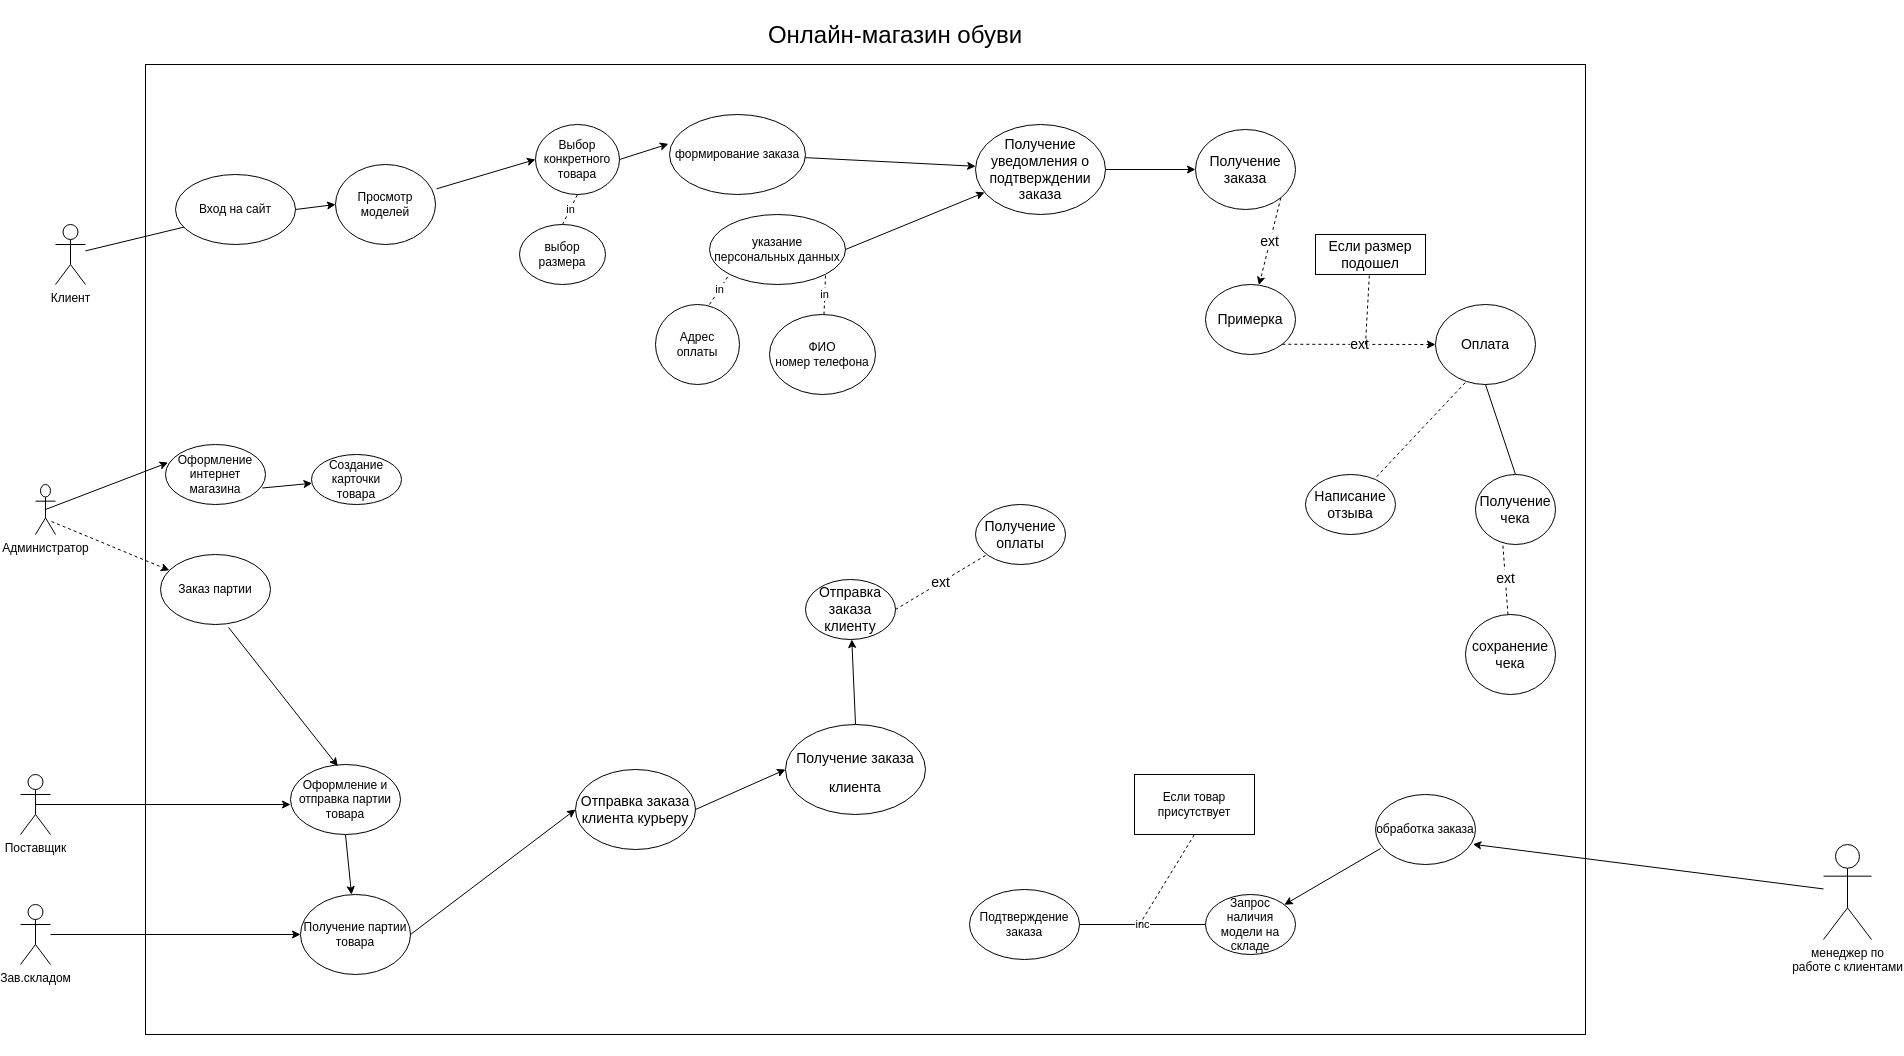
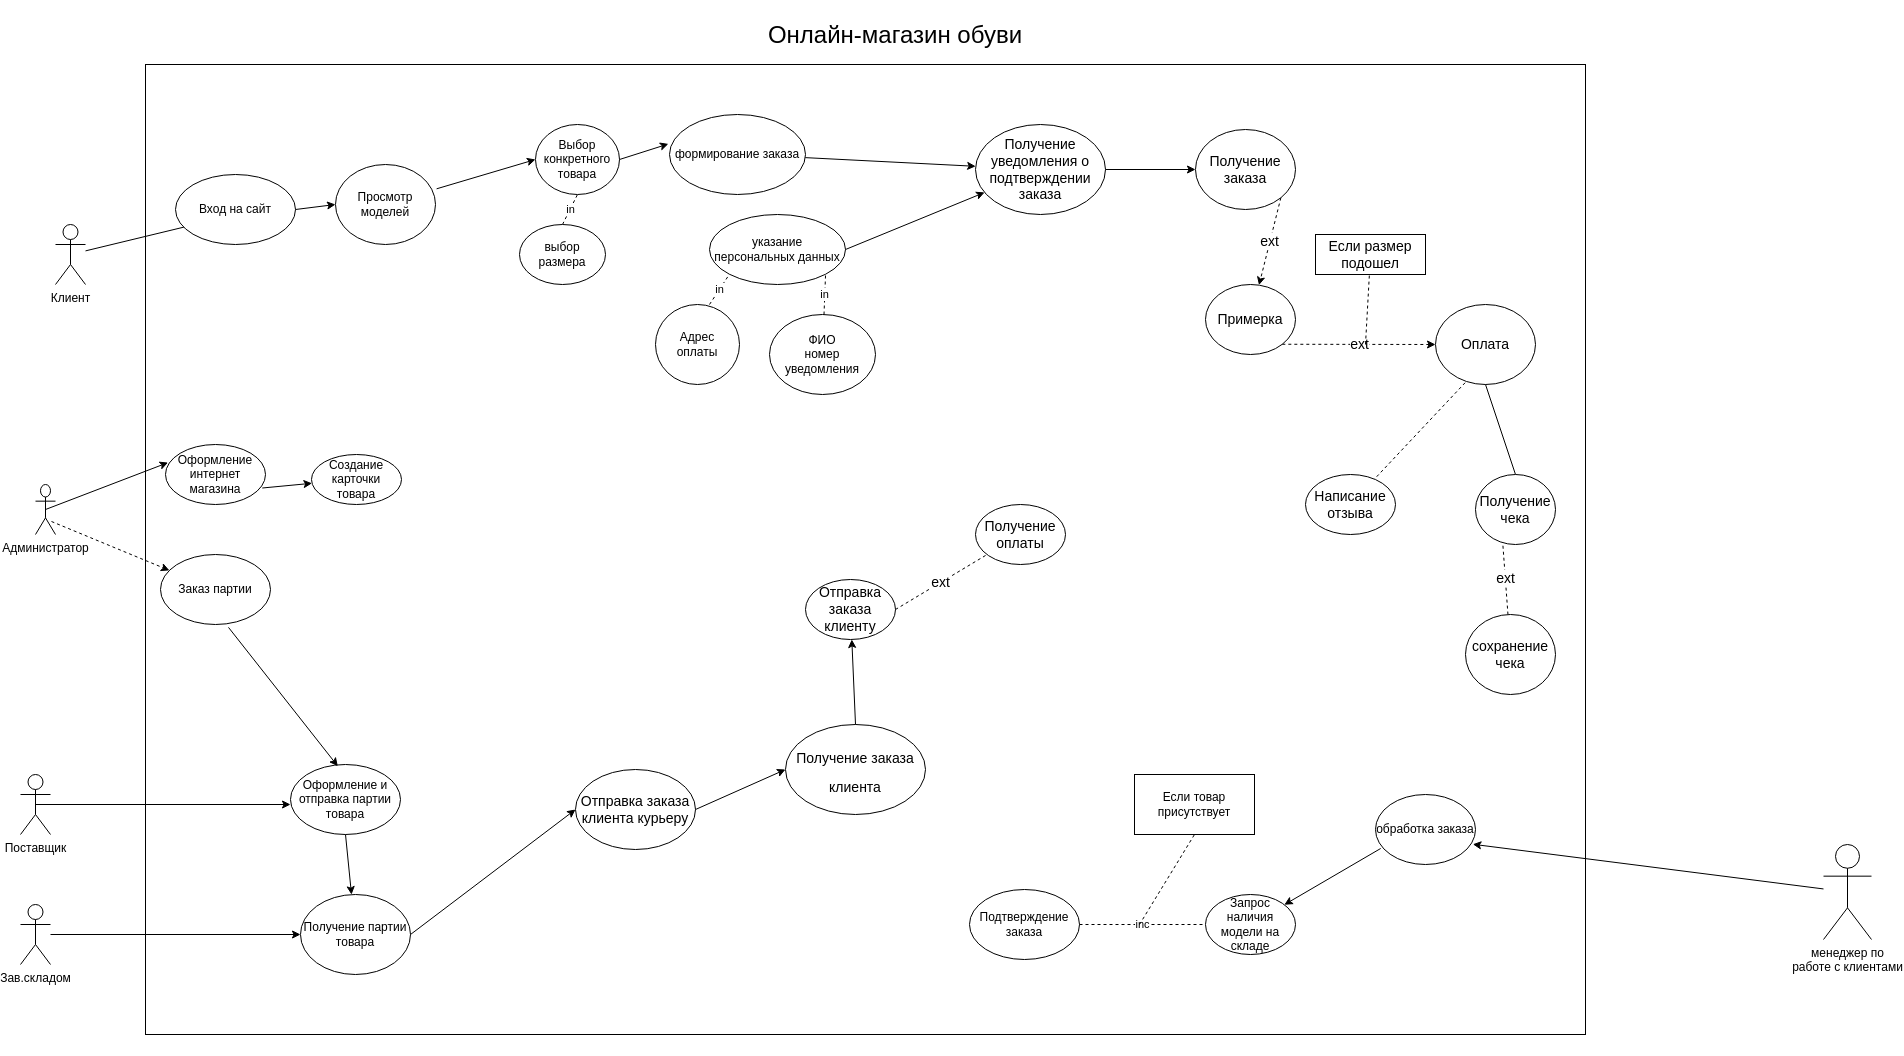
node "ФИО номер телефона": label "ФИО номер телефона" -> "ФИО номер уведомления"
edge "Подтверждение заказа" -- "Запрос наличия модели на складе": style solid -> dashed
